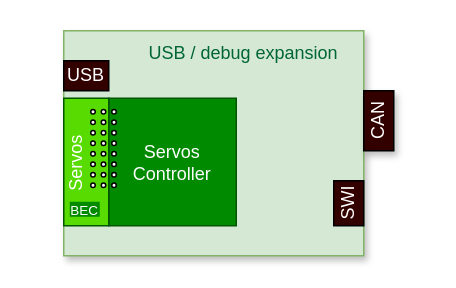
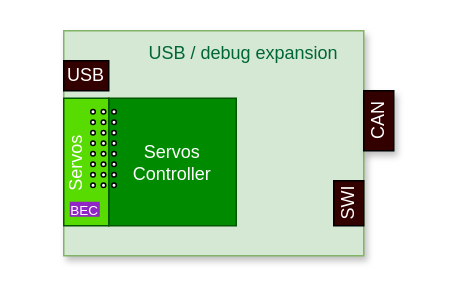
node "BEC": fillcolor #008a00 -> #9026c5
